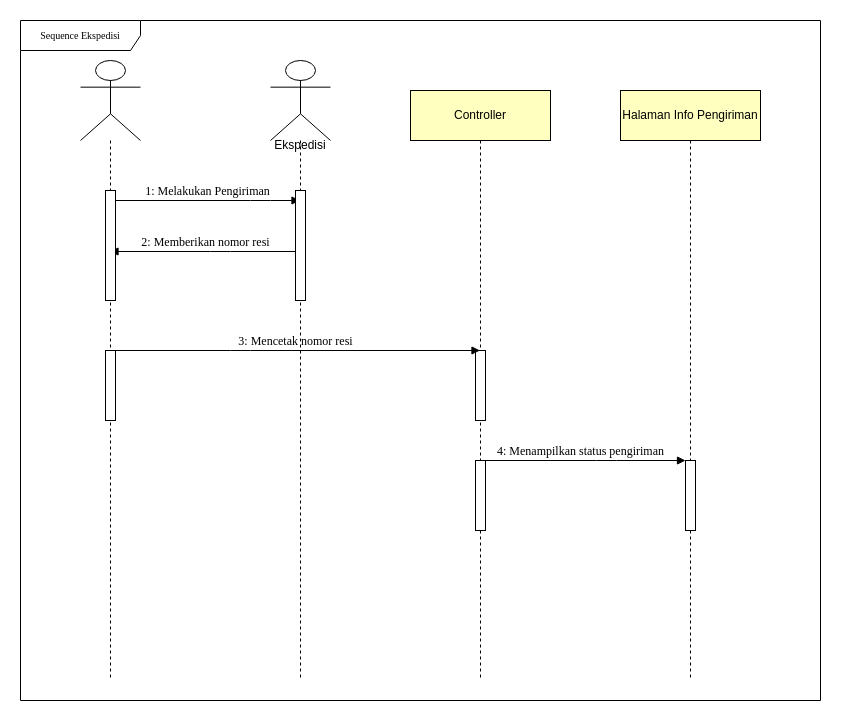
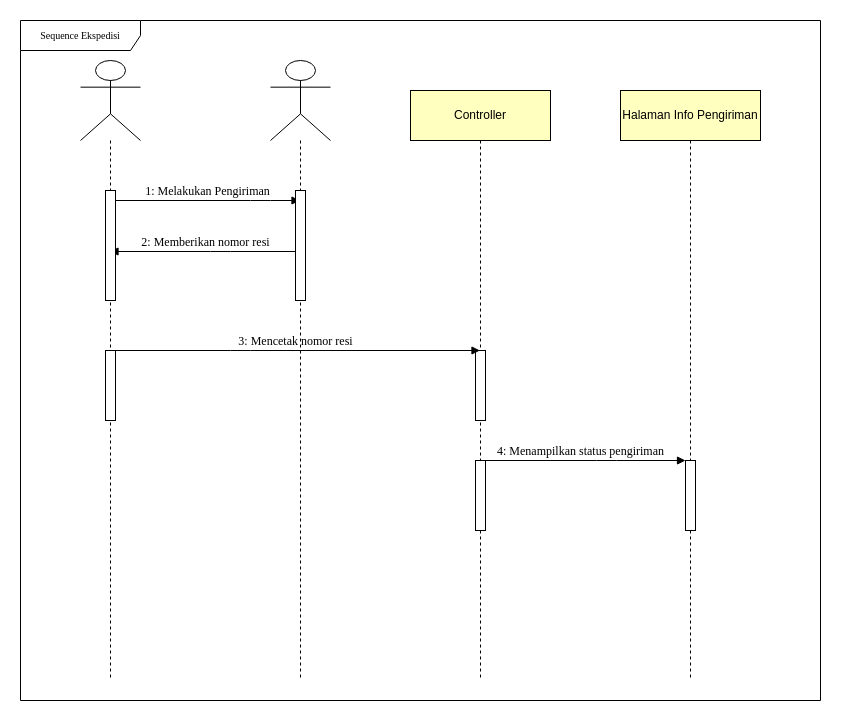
node "Ekspedisi": removed
